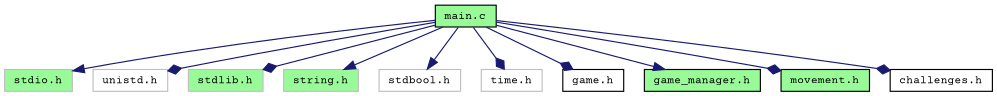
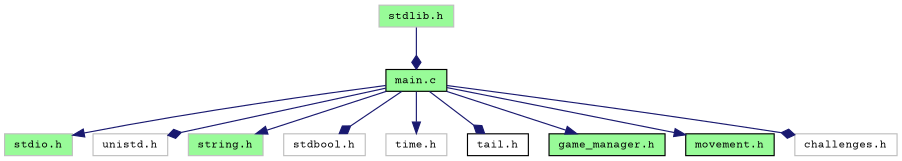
edge "main.c" -> "time.h": arrowhead diamond -> normal
edge "main.c" -> "stdbool.h": arrowhead normal -> diamond
edge "main.c" -> "movement.h": arrowhead diamond -> normal
edge "main.c" -> "stdlib.h": reversed
node "game.h": label "game.h" -> "tail.h"
node "challenges.h": color black -> grey75
